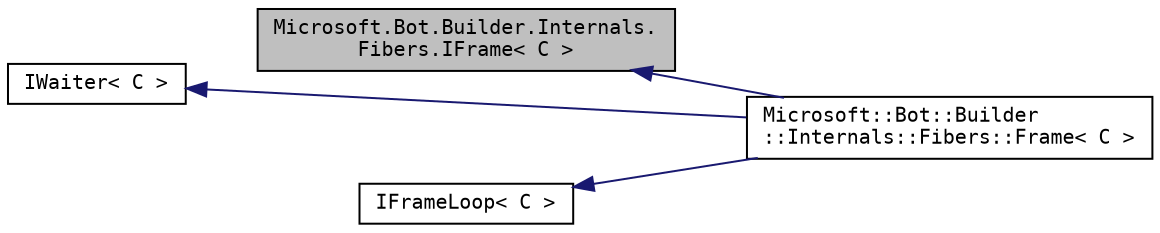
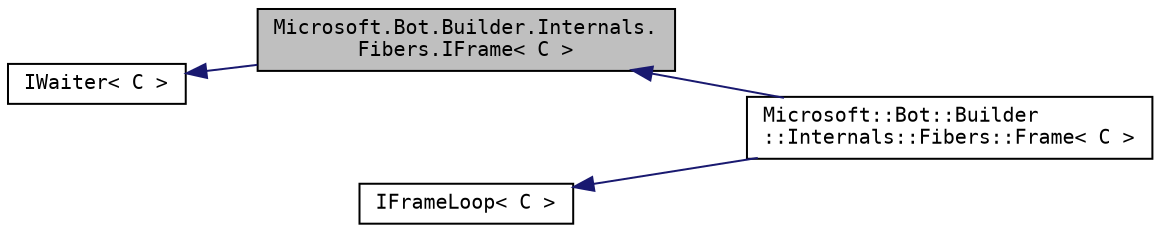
edge "Microsoft::Bot::Builder ::Internals::Fibers::Frame< C >" -> "IWaiter< C >": now "Microsoft.Bot.Builder.Internals. Fibers.IFrame< C >" -> "IWaiter< C >"
